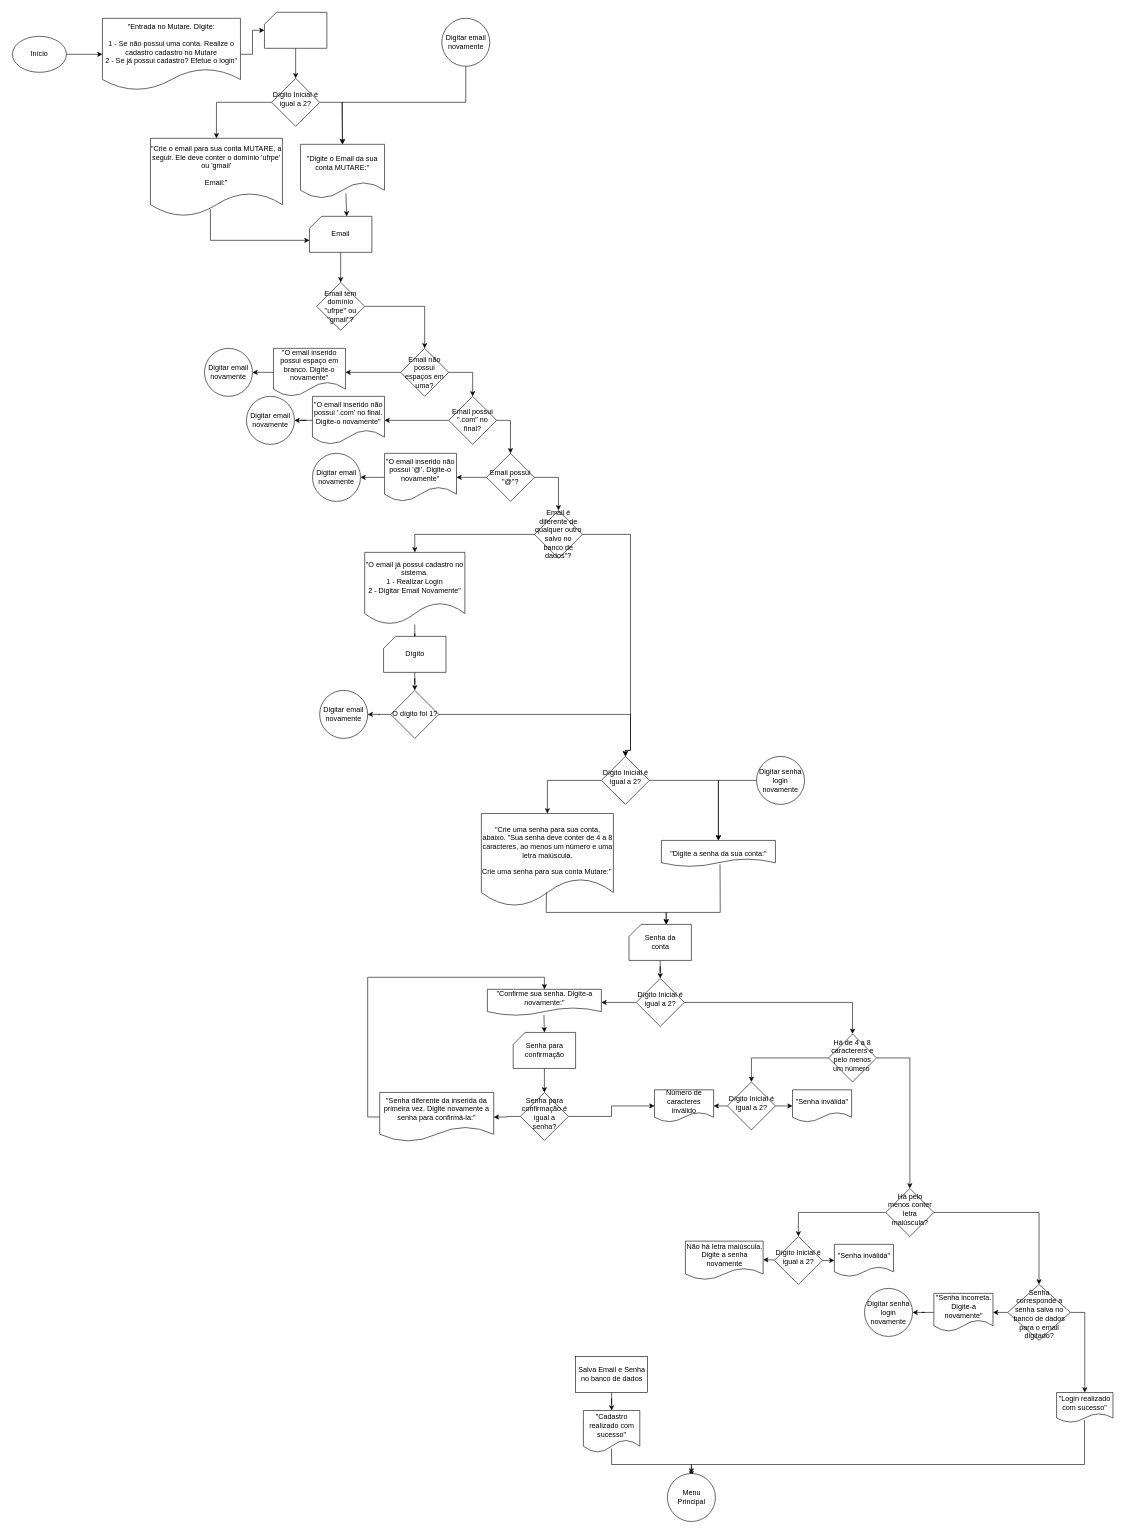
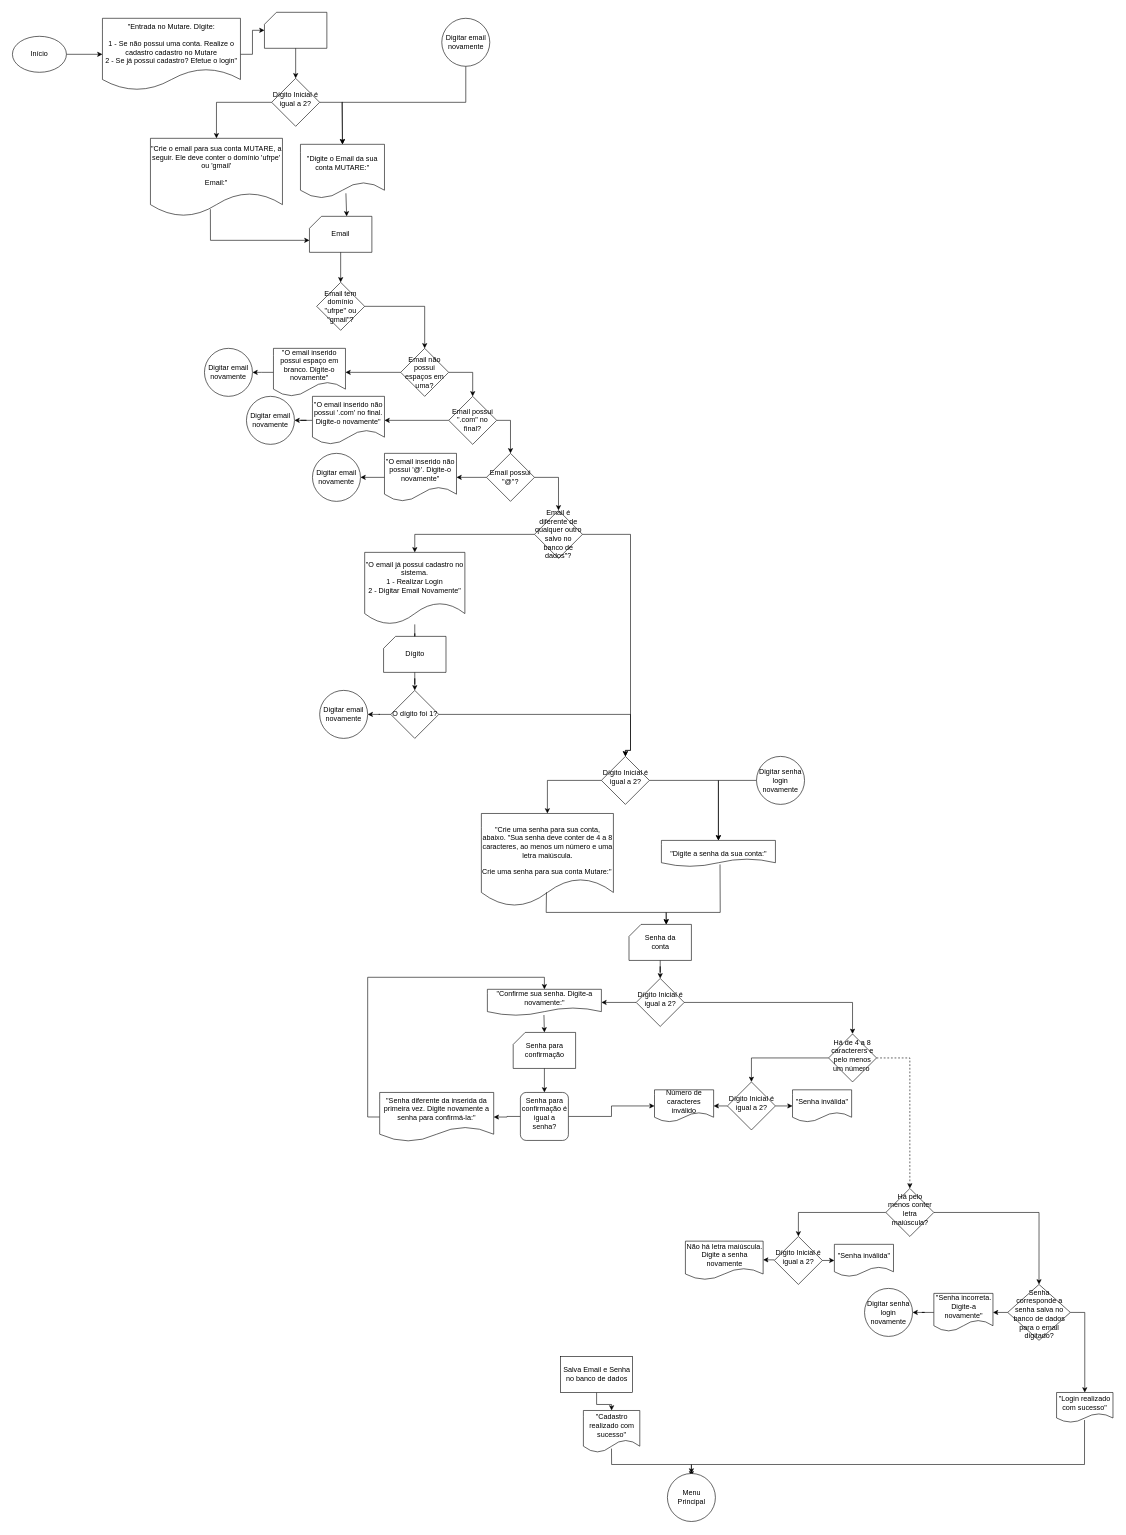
edge "Há de 4 a 8 caracterers e pelo menos um número" -> "Há pelo menos conter letra maiúscula?": style solid -> dashed
node "Senha para confirmação é igual a senha?": shape diamond -> rounded rectangle
node "Salva Email e Senha no banco de dados": moved (611, 1374) -> (596, 1374)
